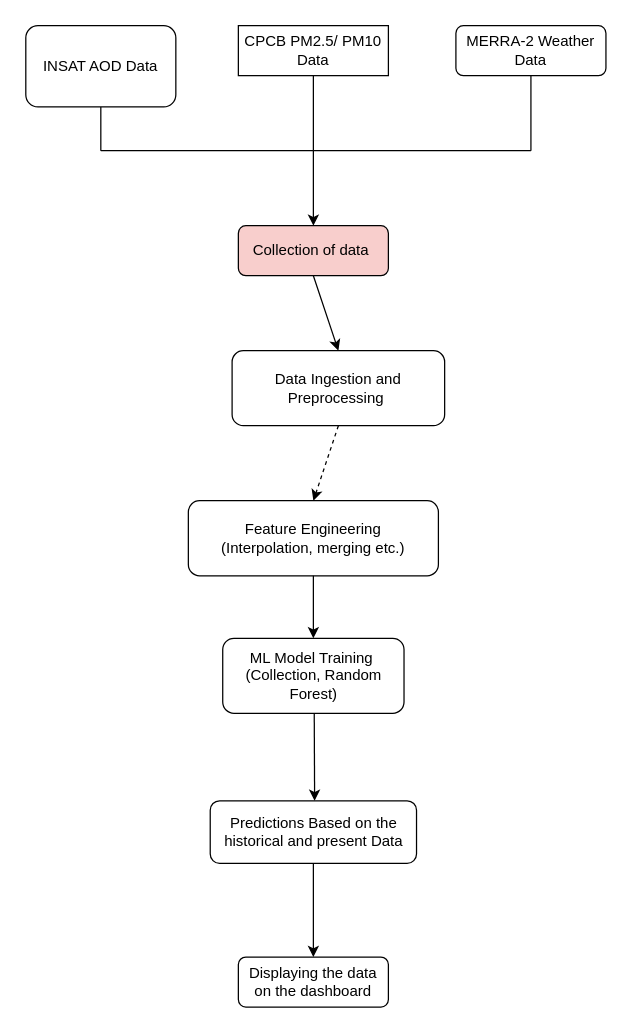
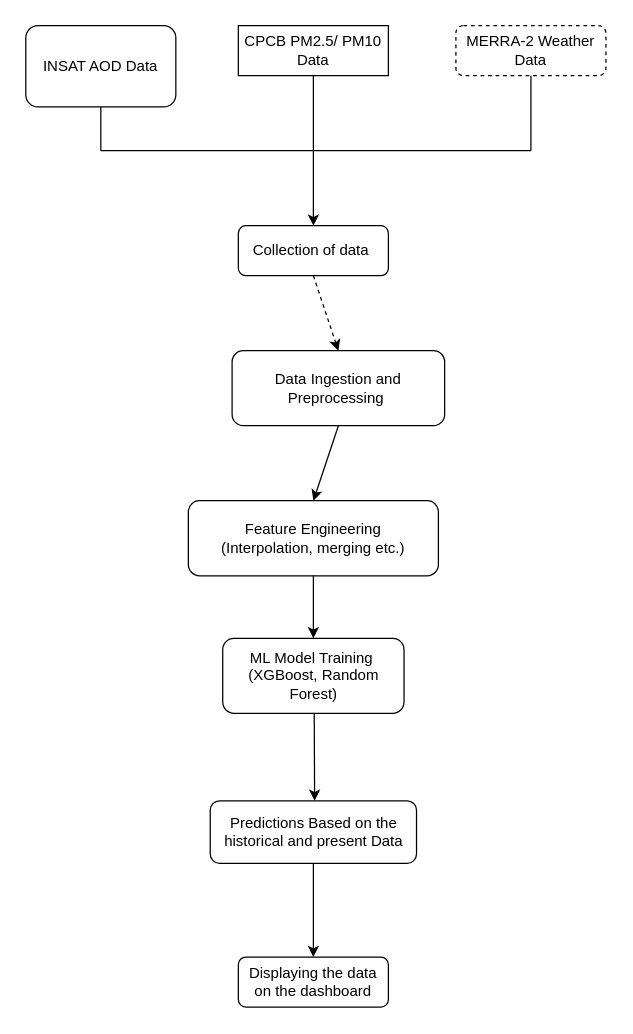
node "MERRA-2 Weather Data": style solid -> dashed
node "Collection of data": fillcolor #f8cecc -> #ffffff
edge "Collection of data" -> "Data Ingestion and Preprocessing": style solid -> dashed
edge "Data Ingestion and Preprocessing" -> "Feature Engineering (Interpolation, merging etc.)": style dashed -> solid
node "ML Model Training (Collection, Random Forest)": label "ML Model Training (Collection, Random Forest)" -> "ML Model Training (XGBoost, Random Forest)"
